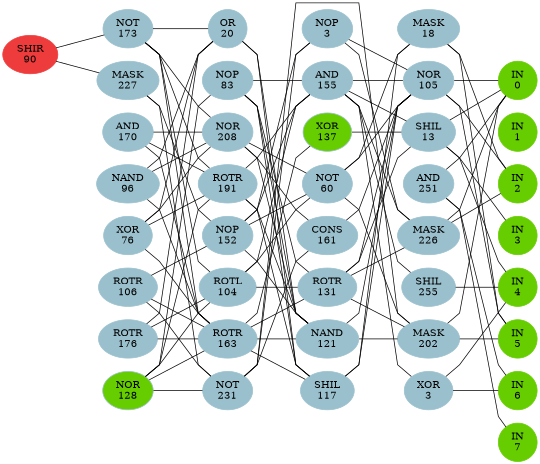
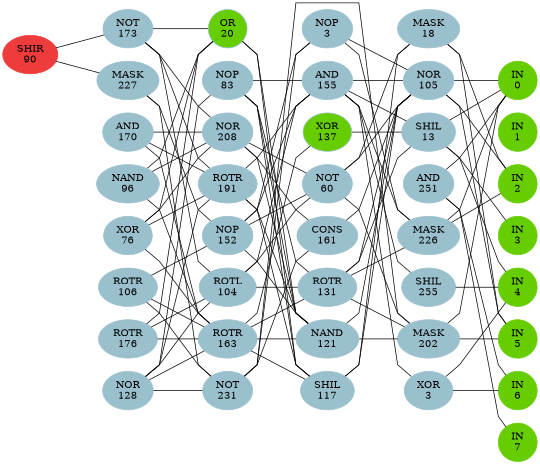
node "OR 20": fillcolor lightblue3 -> chartreuse3
edge "NOT 173" -- "ROTR 163": removed
node "NOR 128": fillcolor chartreuse3 -> lightblue3
